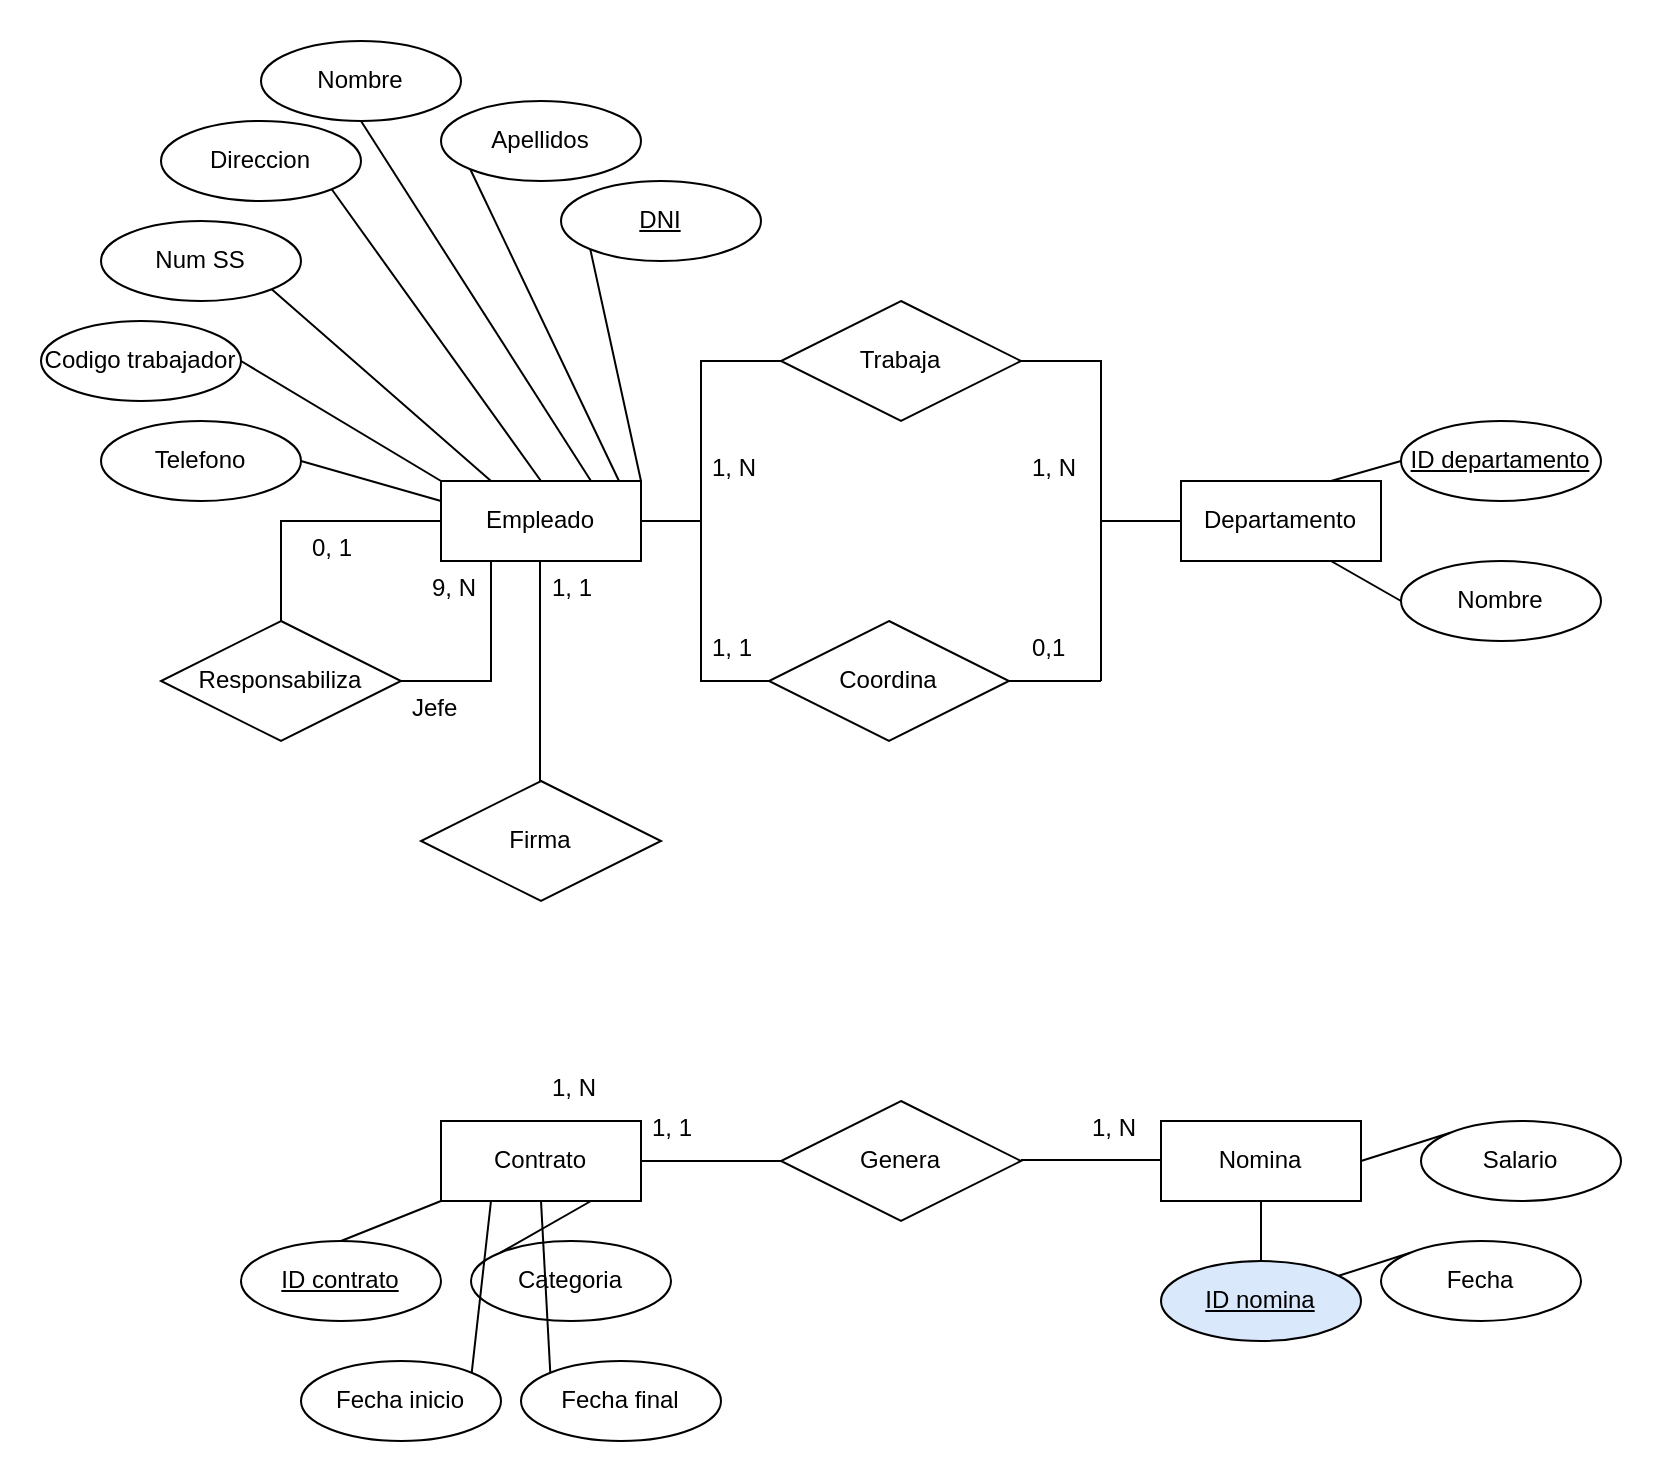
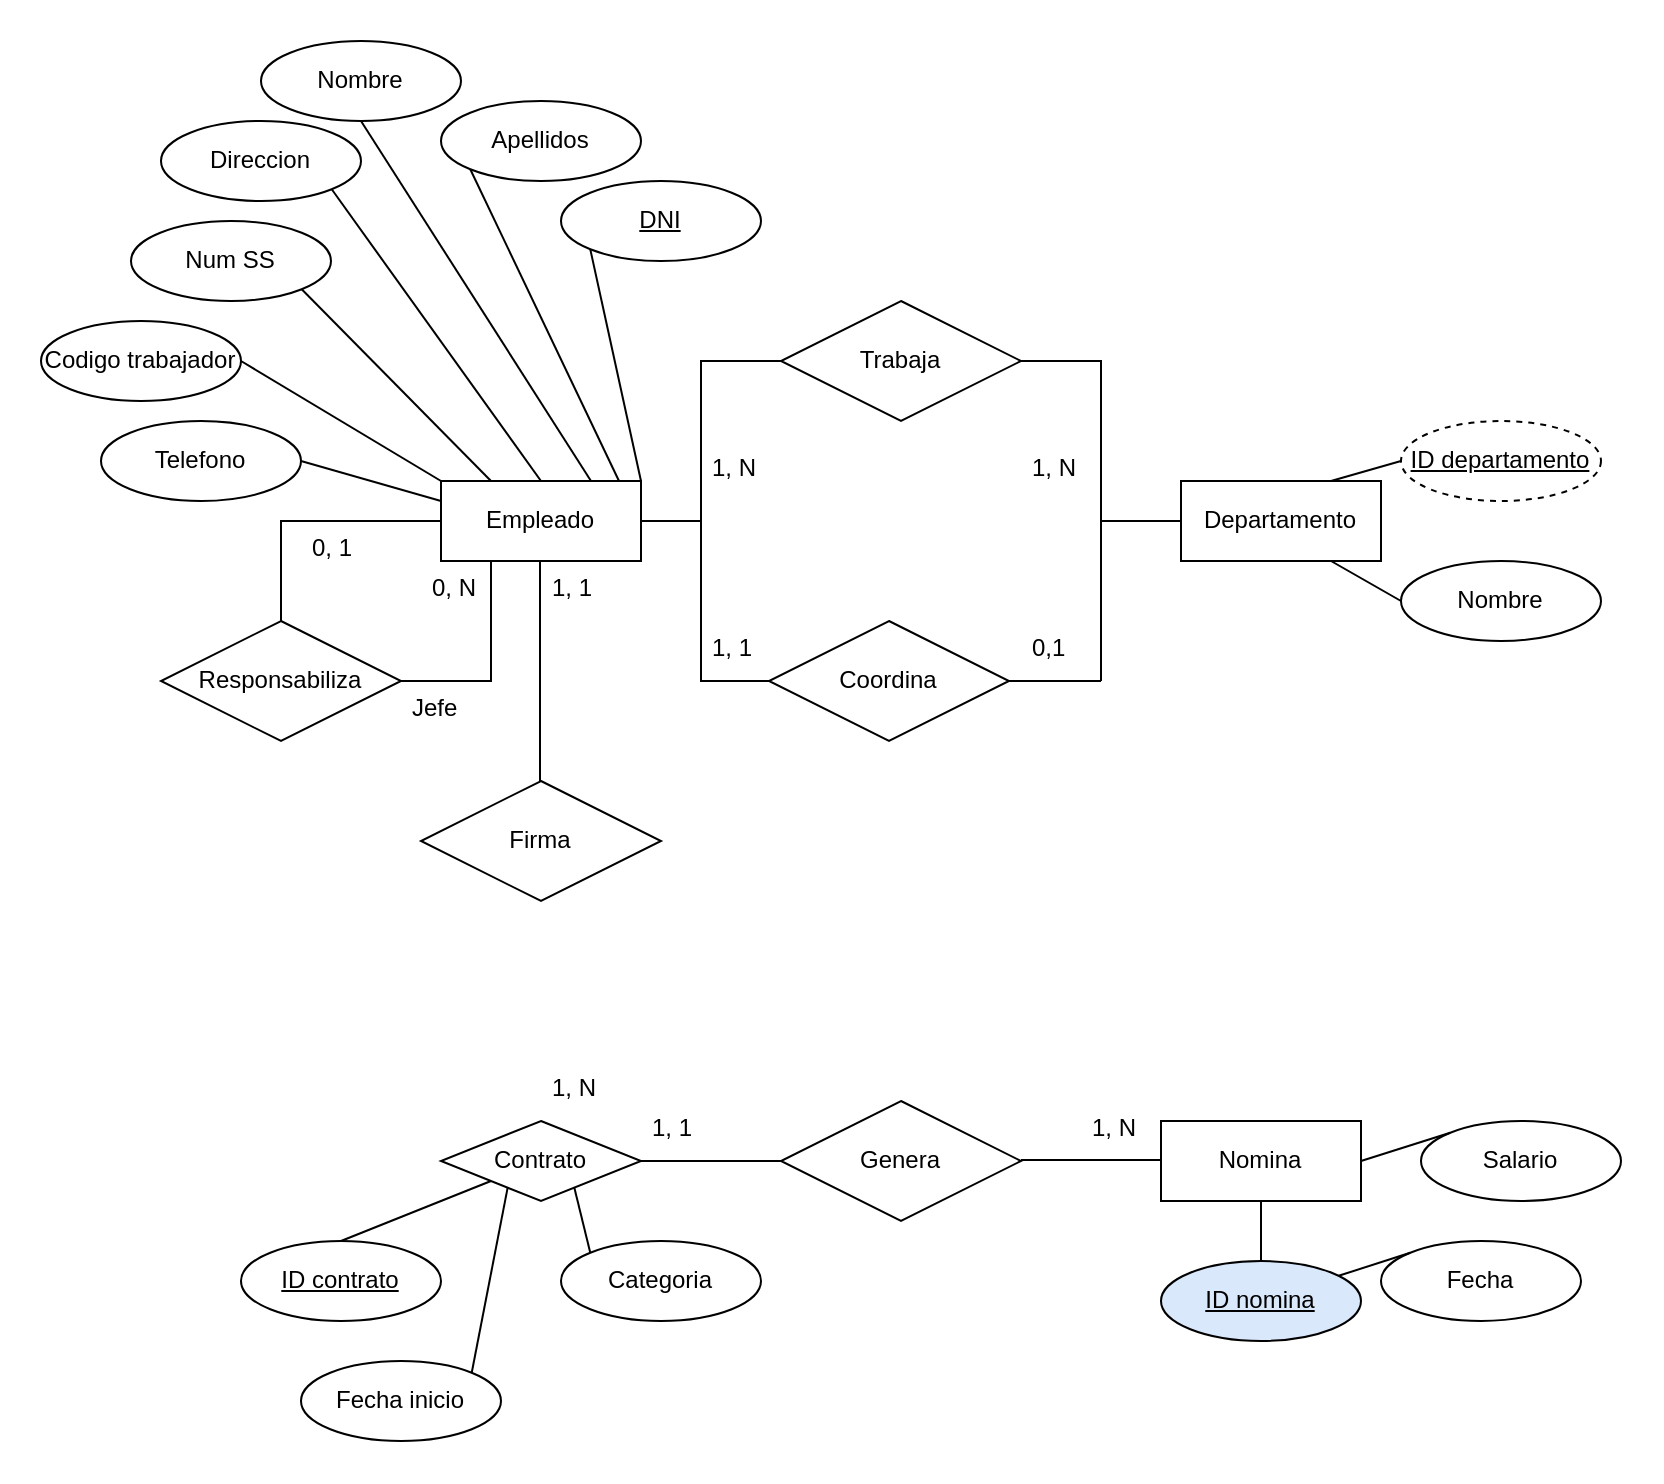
node "Num SS": moved (201, 261) -> (231, 261)
node "ID departamento": style solid -> dashed
node "9, N": label "9, N" -> "0, N"
node "Contrato": shape rectangle -> diamond
node "Categoria": moved (571, 1281) -> (661, 1281)
edge "Contrato" -- "Fecha final": removed
node "Fecha final": removed
